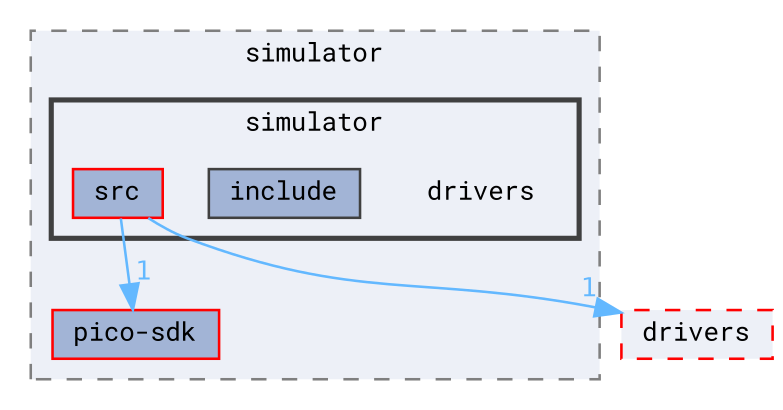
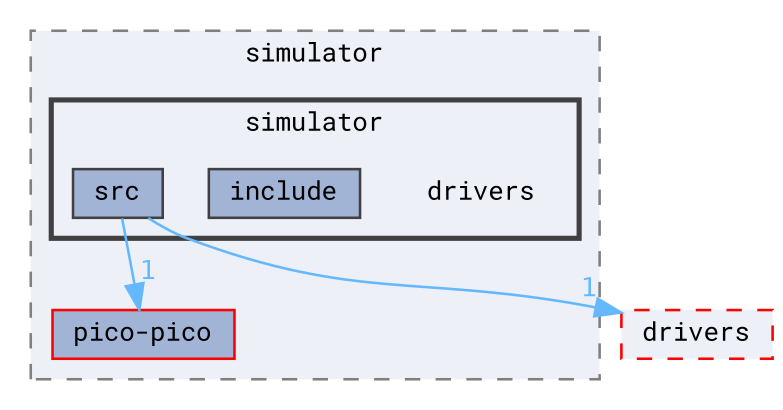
node "src": color red -> grey25
node "pico-sdk": label "pico-sdk" -> "pico-pico"
